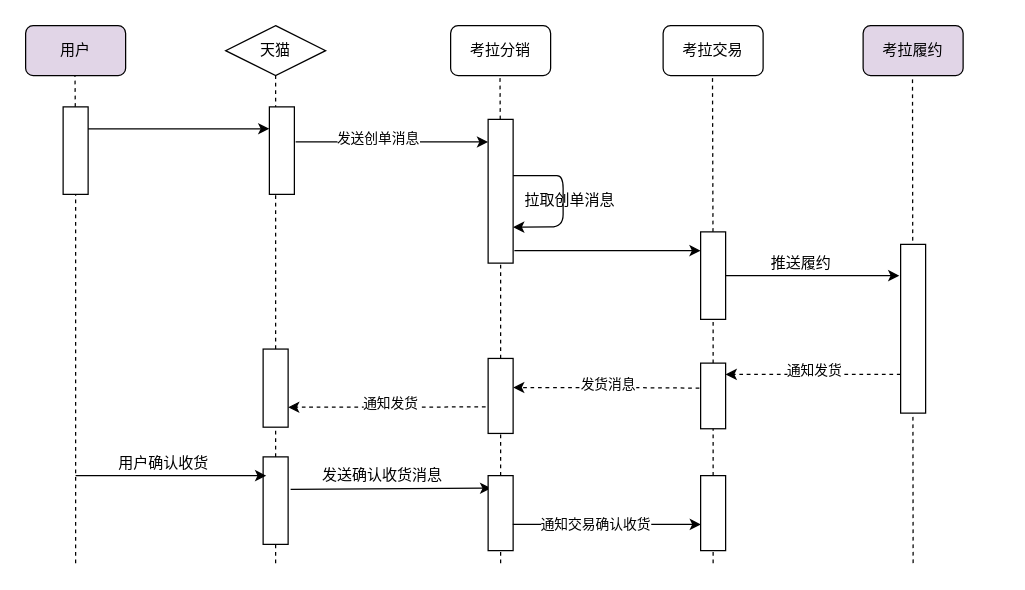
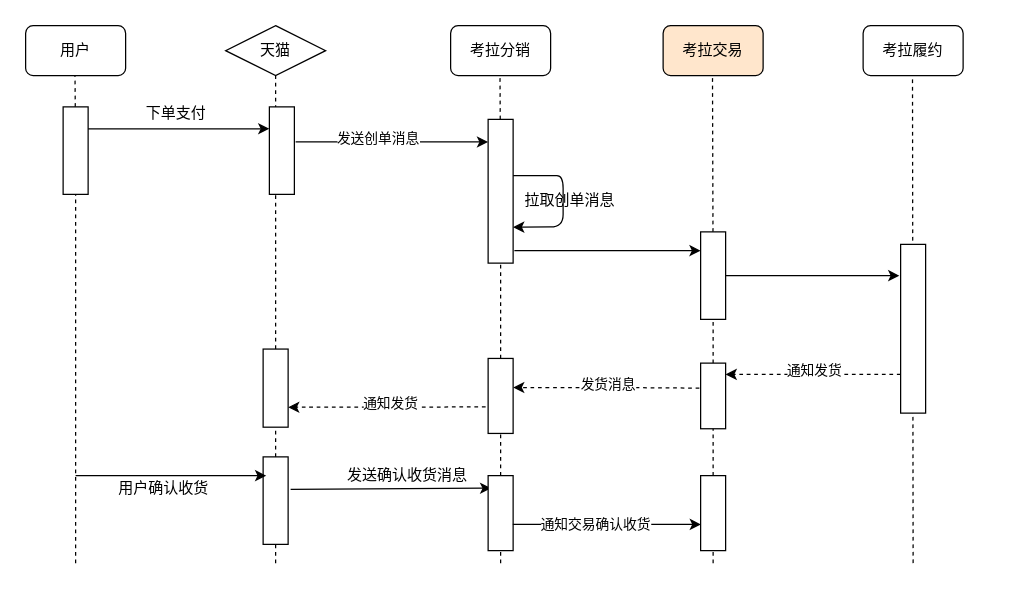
node "用户": fillcolor #e1d5e7 -> #ffffff
node "考拉交易": fillcolor #ffffff -> #ffe6cc
node "考拉履约": fillcolor #e1d5e7 -> #ffffff
node "下单支付": added
node "推送履约": removed
node "用户确认收货": moved (163, 463) -> (163, 488)
node "发送确认收货消息": moved (382, 476) -> (407, 476)
